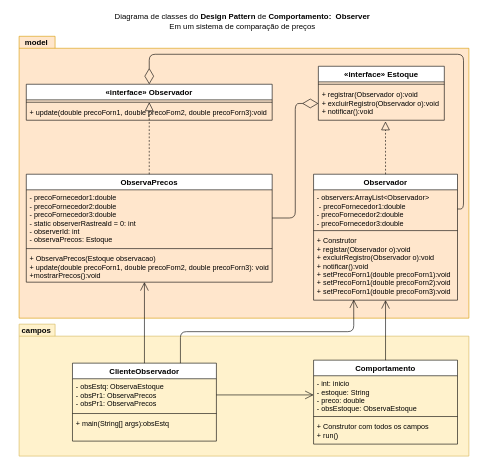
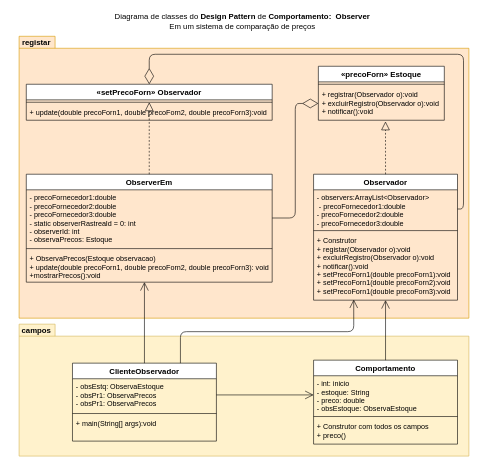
node "model": label "model" -> "registar"
node "«interface» Estoque": label "«interface» Estoque" -> "«precoForn» Estoque"
node "«interface» Observador": label "«interface» Observador" -> "«setPrecoForn» Observador"
node "ObservaPrecos": label "ObservaPrecos" -> "ObserverEm"
node "+ main(String[] args):obsEstq": label "+ main(String[] args):obsEstq" -> "+ main(String[] args):void"
node "+ Construtor com todos os campos + run()": label "+ Construtor com todos os campos + run()" -> "+ Construtor com todos os campos + preco()"
